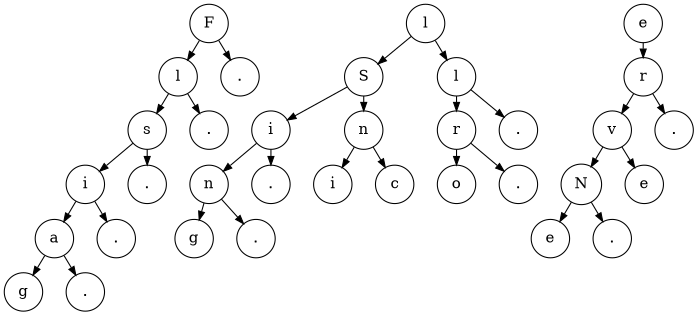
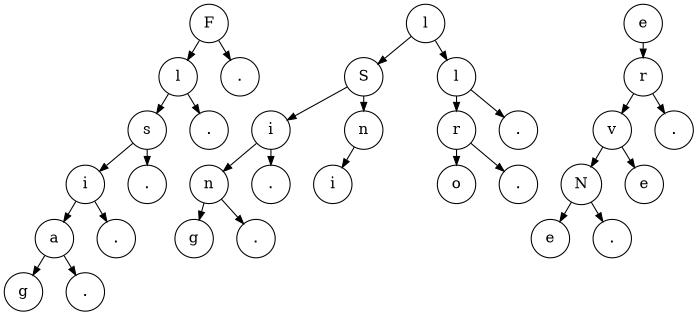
node "c": removed
